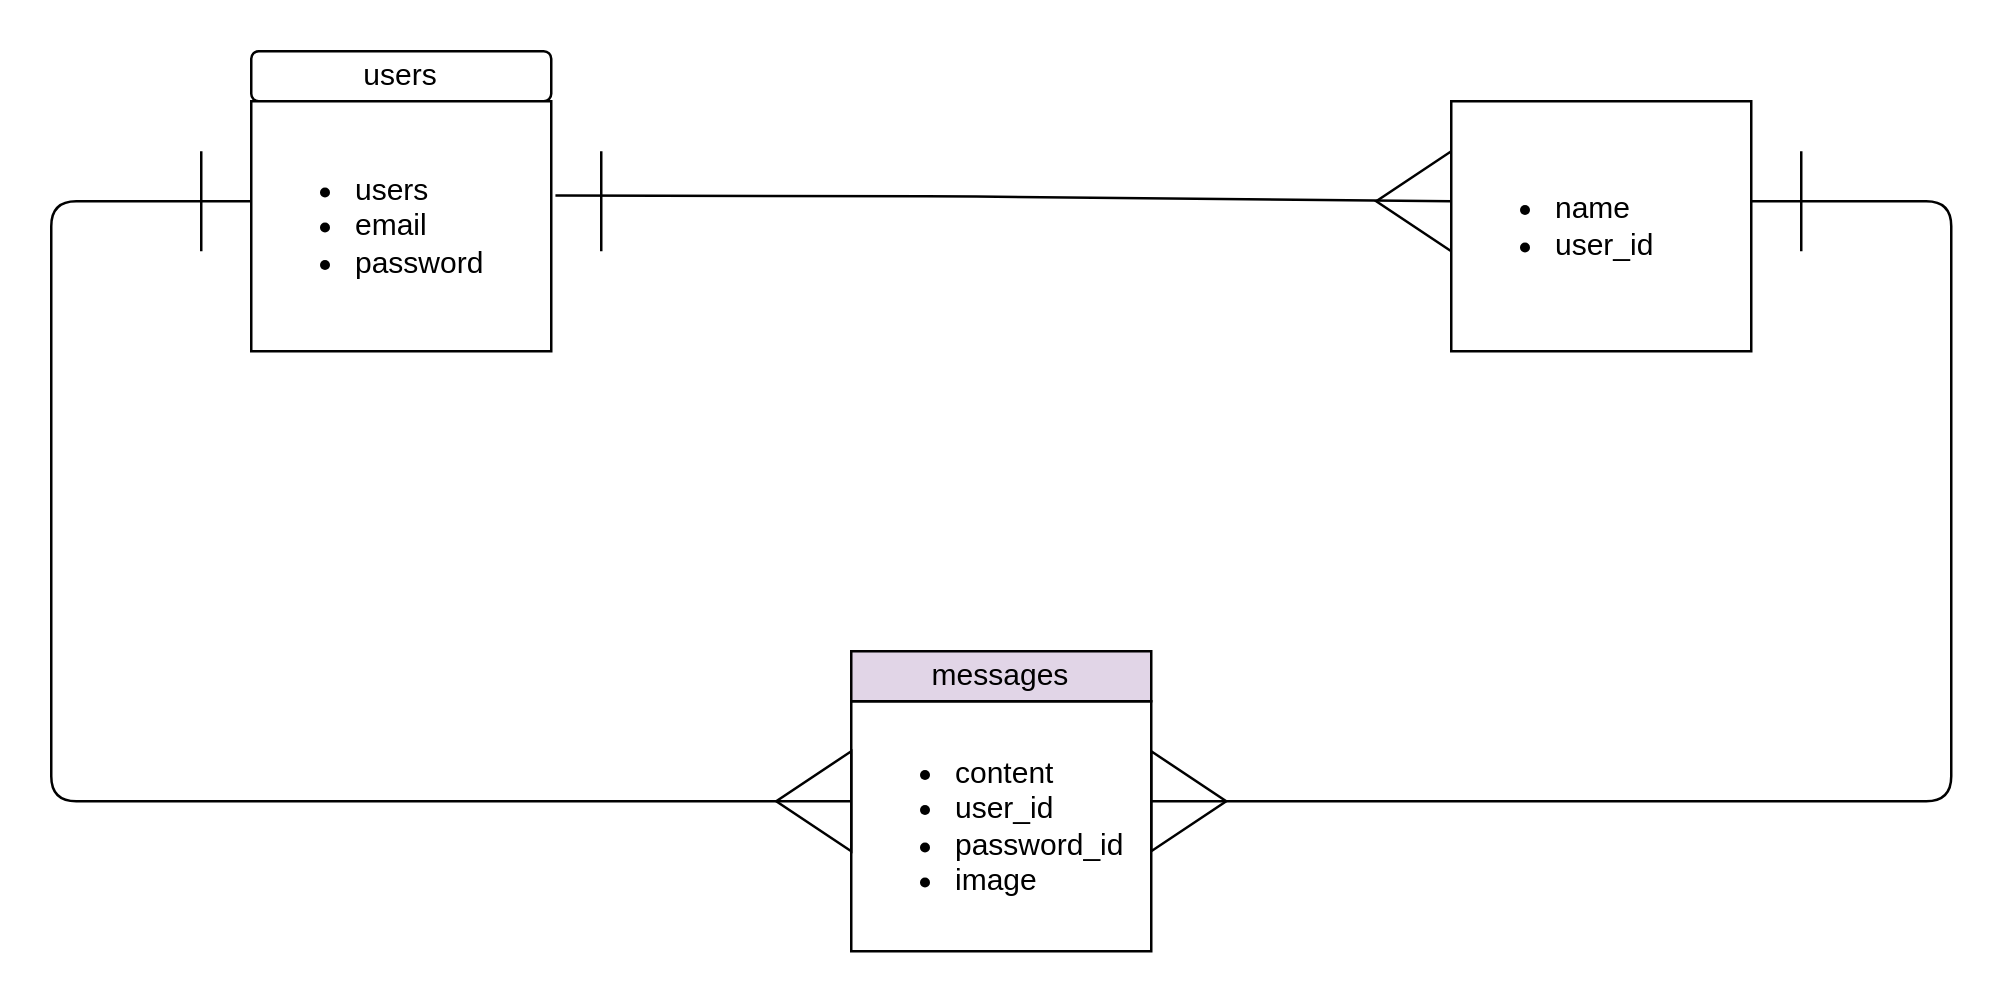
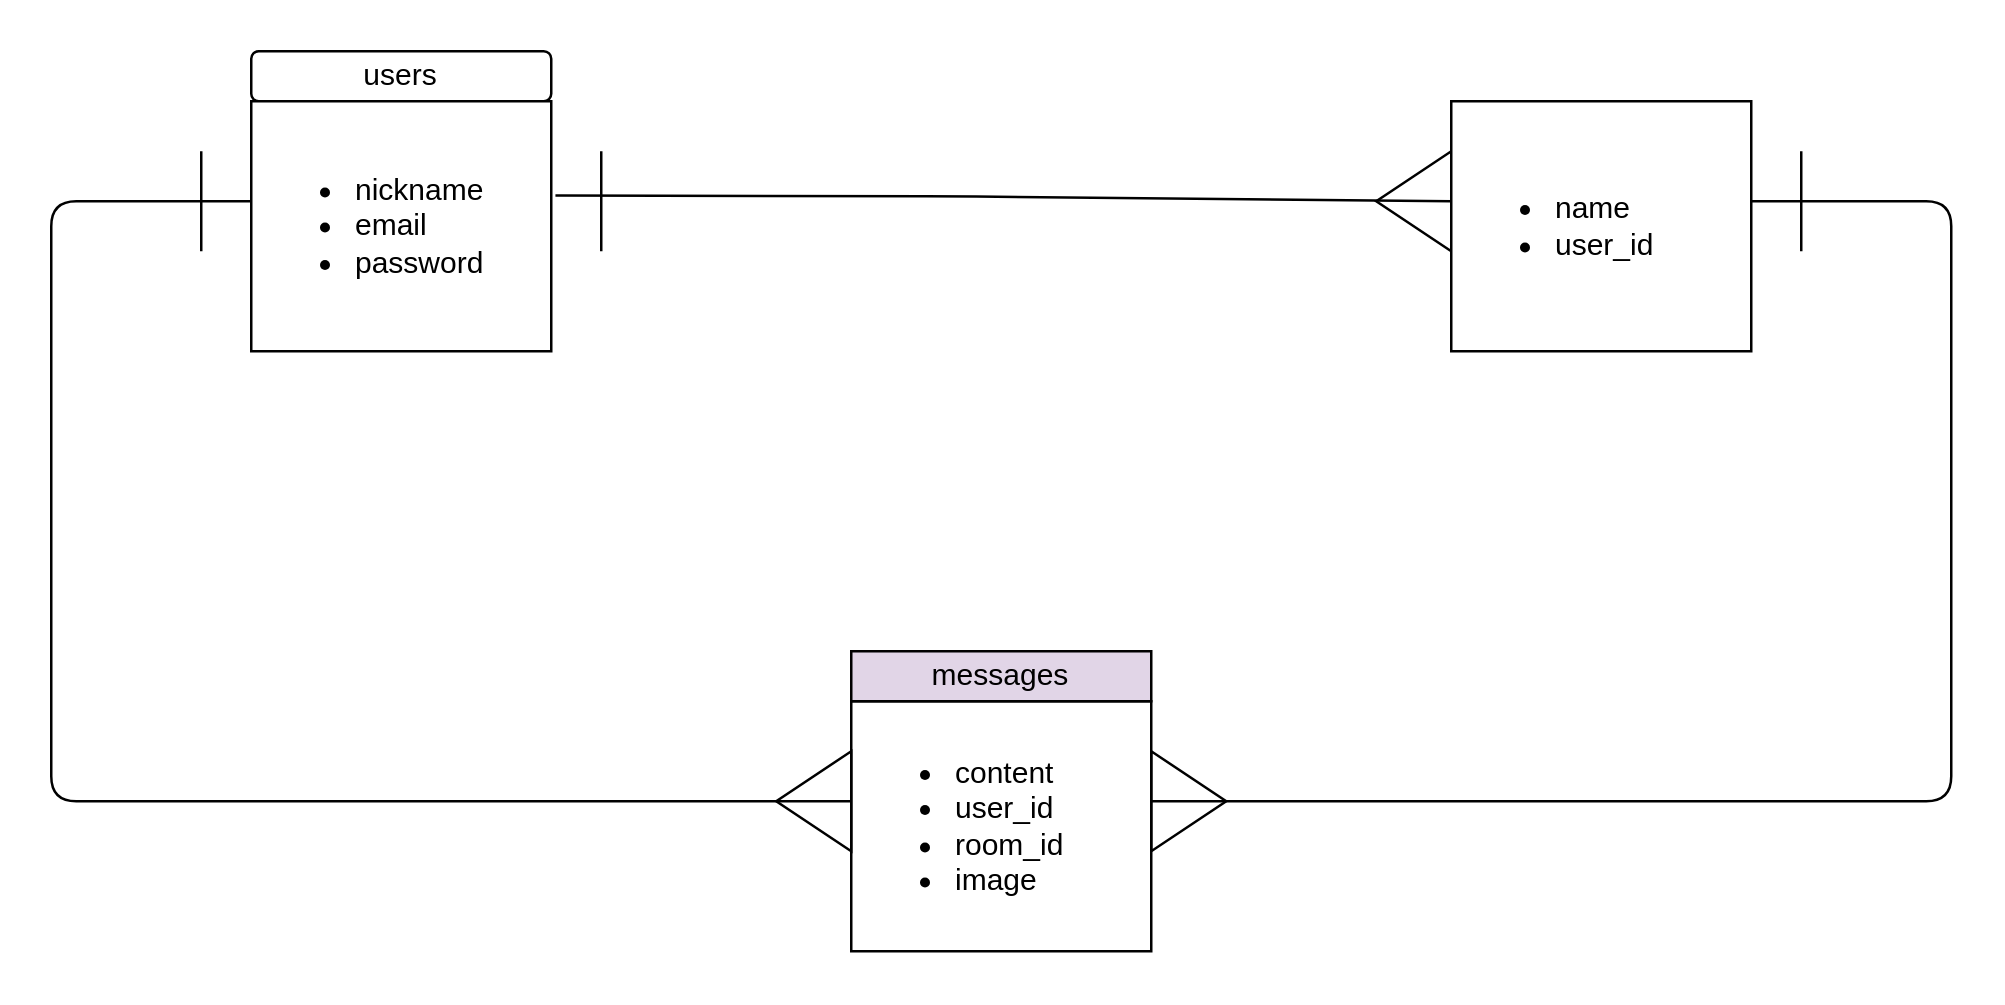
node "users email password": label "users email password" -> "nickname email password"
node "content user_id password_id image": label "content user_id password_id image" -> "content user_id room_id image"
